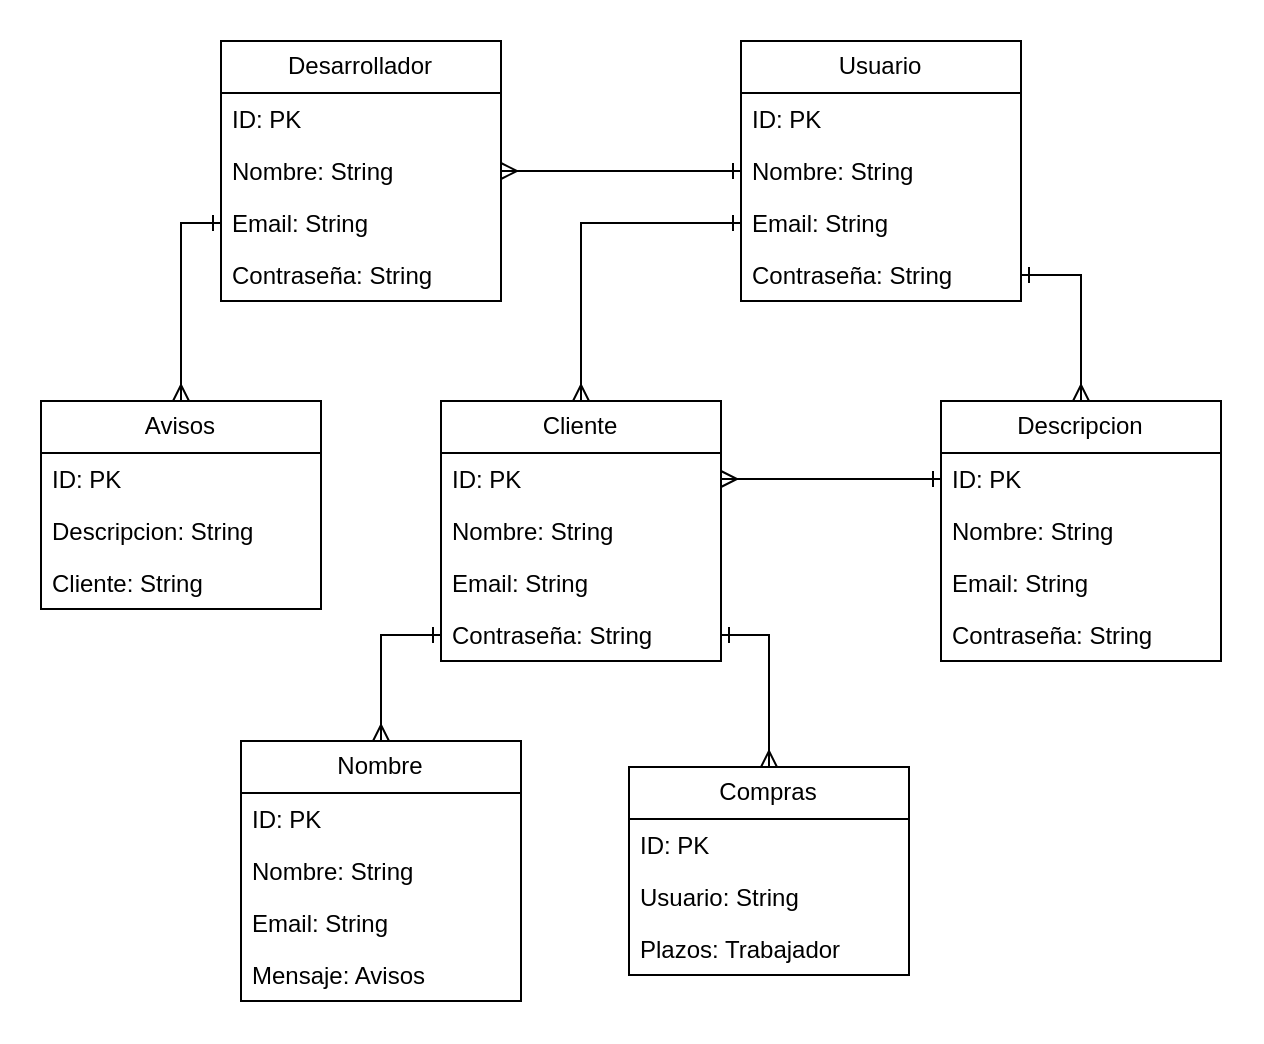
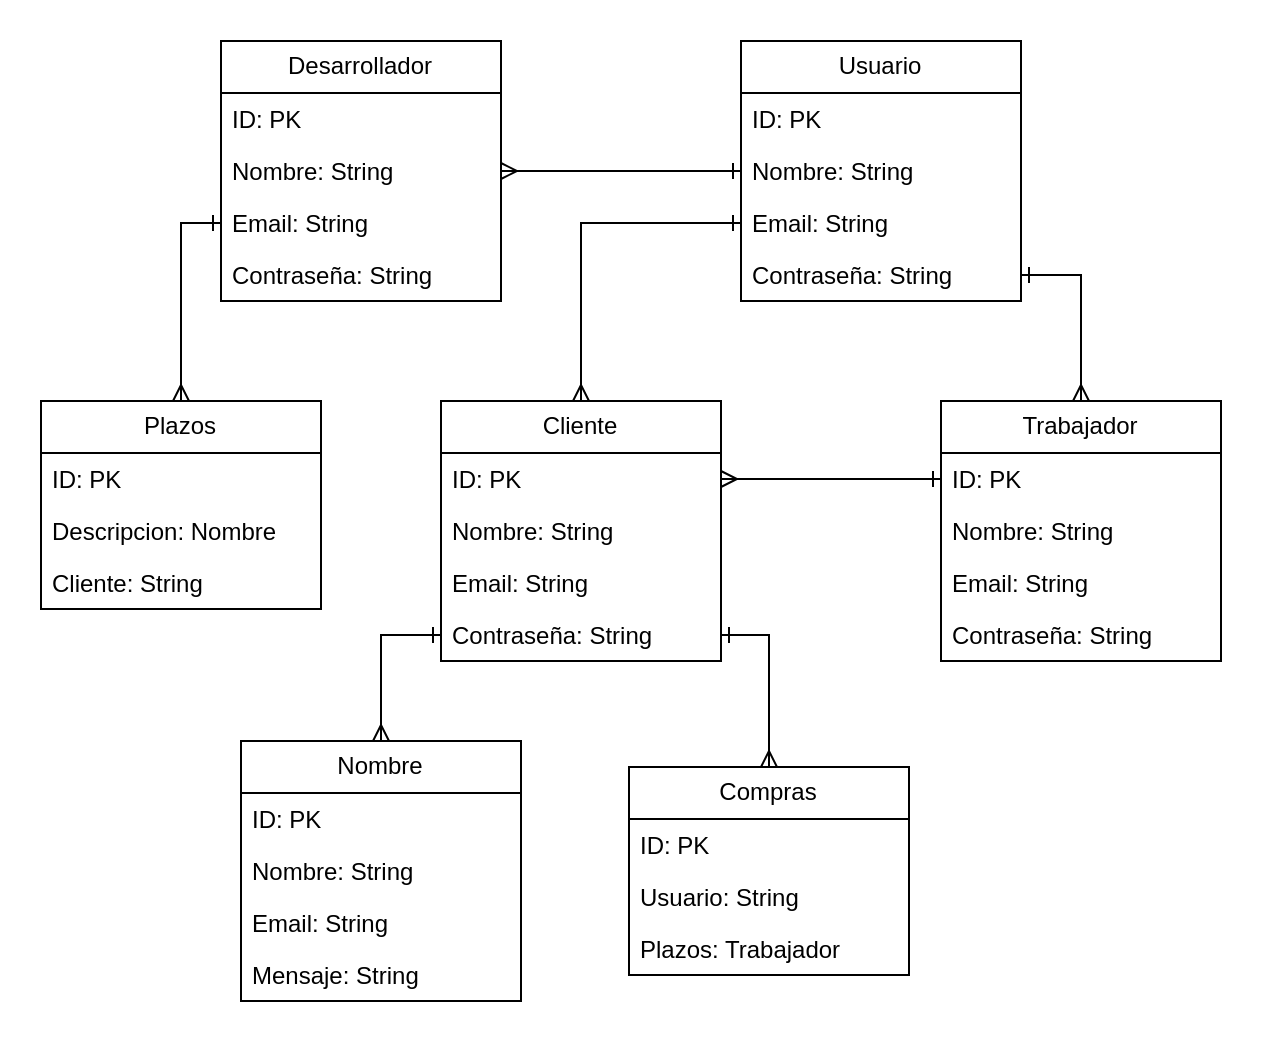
node "Avisos": label "Avisos" -> "Plazos"
node "Descripcion": label "Descripcion" -> "Trabajador"
node "Descripcion: String": label "Descripcion: String" -> "Descripcion: Nombre"
node "Mensaje: Avisos": label "Mensaje: Avisos" -> "Mensaje: String"
